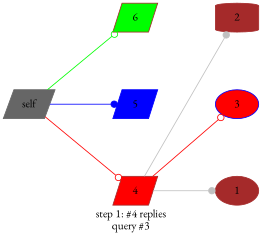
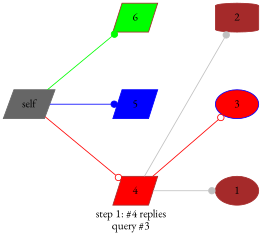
edge "self" -> "6": arrowhead odot -> dot
